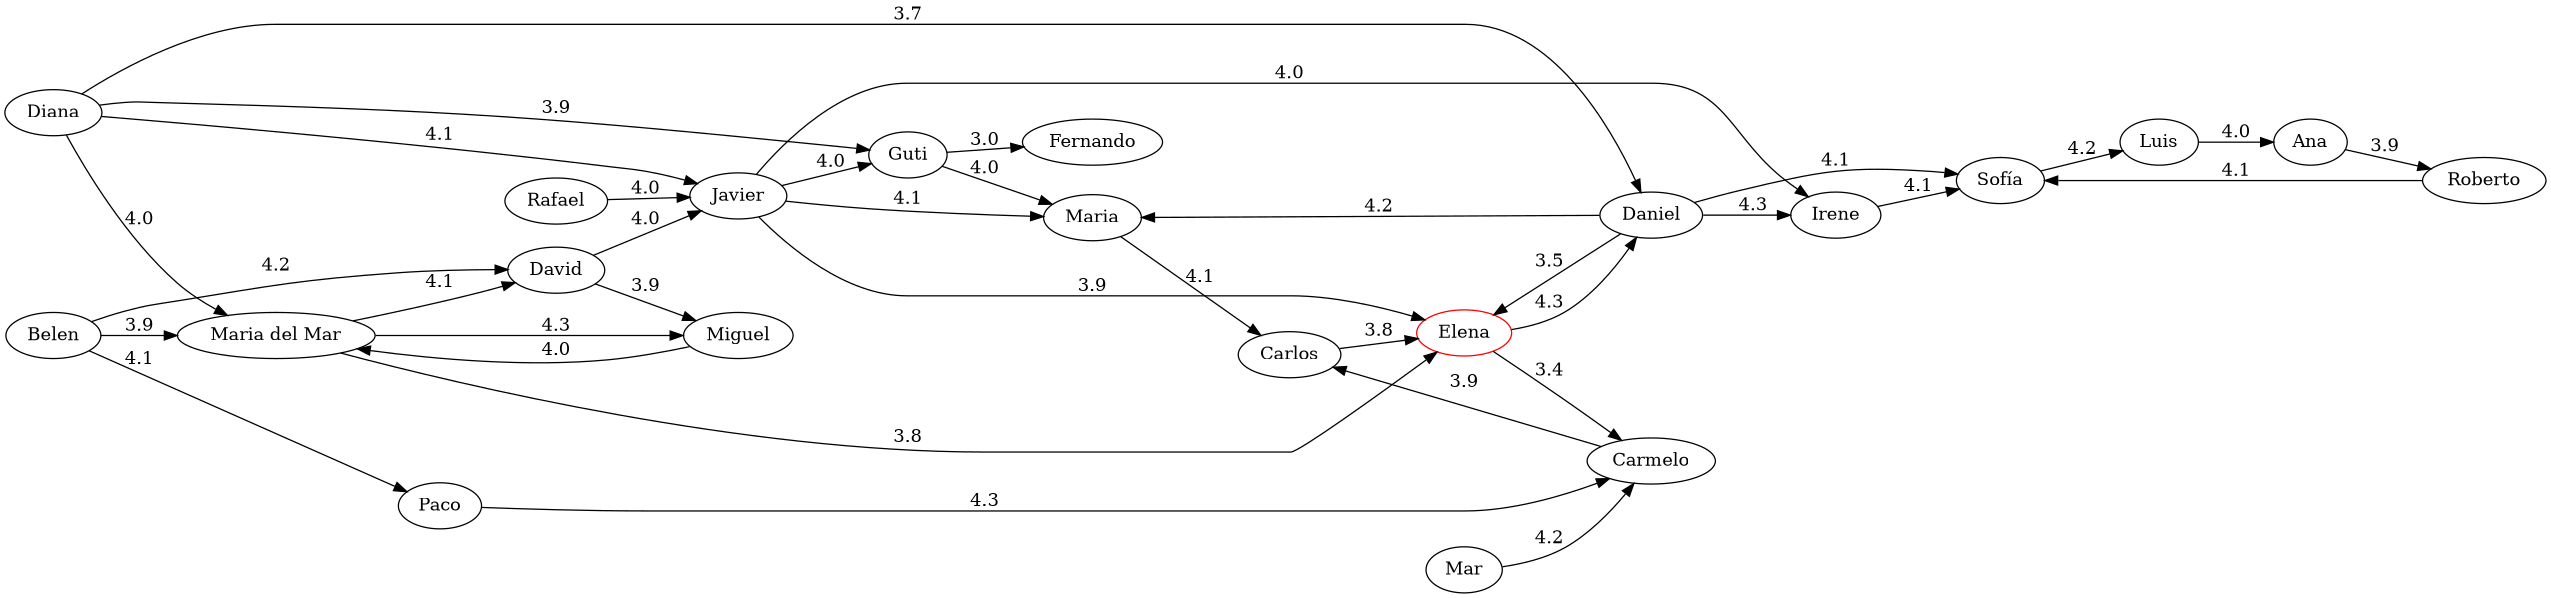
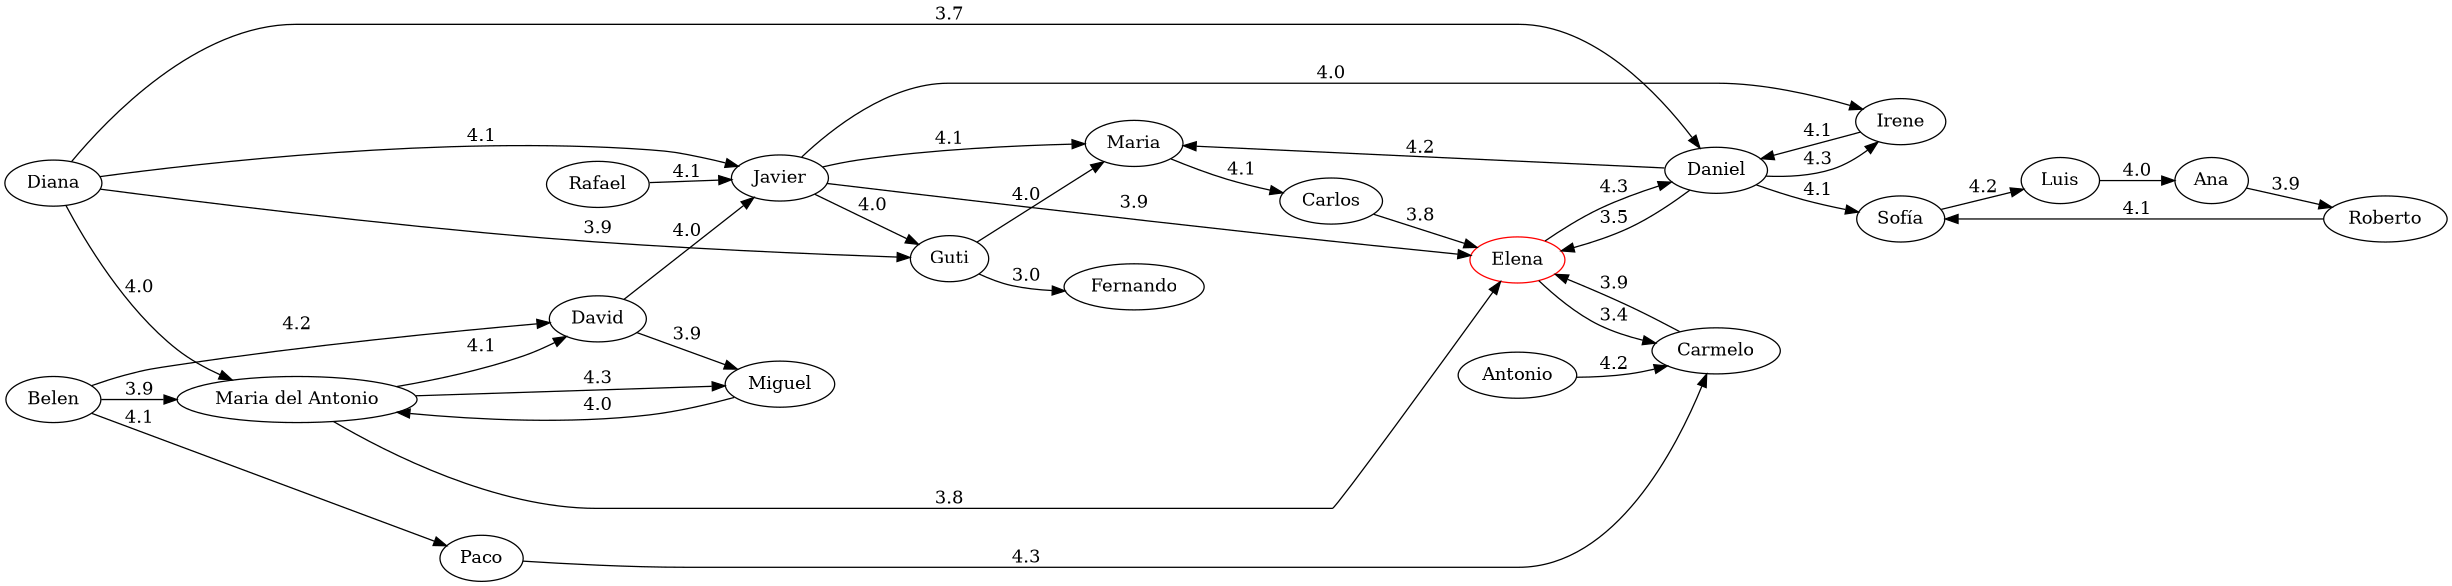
edge "Rafael" -> "Javier": label "4.0" -> "4.1"
edge "Irene" -> "Sofía": now "Irene" -> "Daniel"
node "Maria del Mar": label "Maria del Mar" -> "Maria del Antonio"
edge "Carmelo" -> "Carlos": now "Carmelo" -> "Elena"
node "Mar": label "Mar" -> "Antonio"
